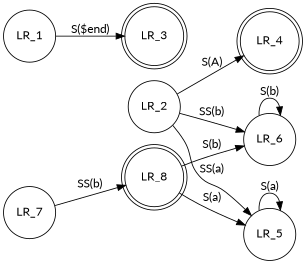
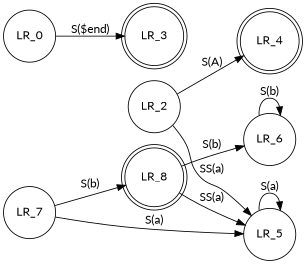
node "LR_1": label "LR_1" -> "LR_0"
edge "LR_2" -> "LR_6": removed, label "SS(b)"
edge "LR_7" -> "LR_8": label "SS(b)" -> "S(b)"
edge "LR_8" -> "LR_5": label "S(a)" -> "SS(a)"
edge "LR_7" -> "LR_5": added, label "S(a)"
